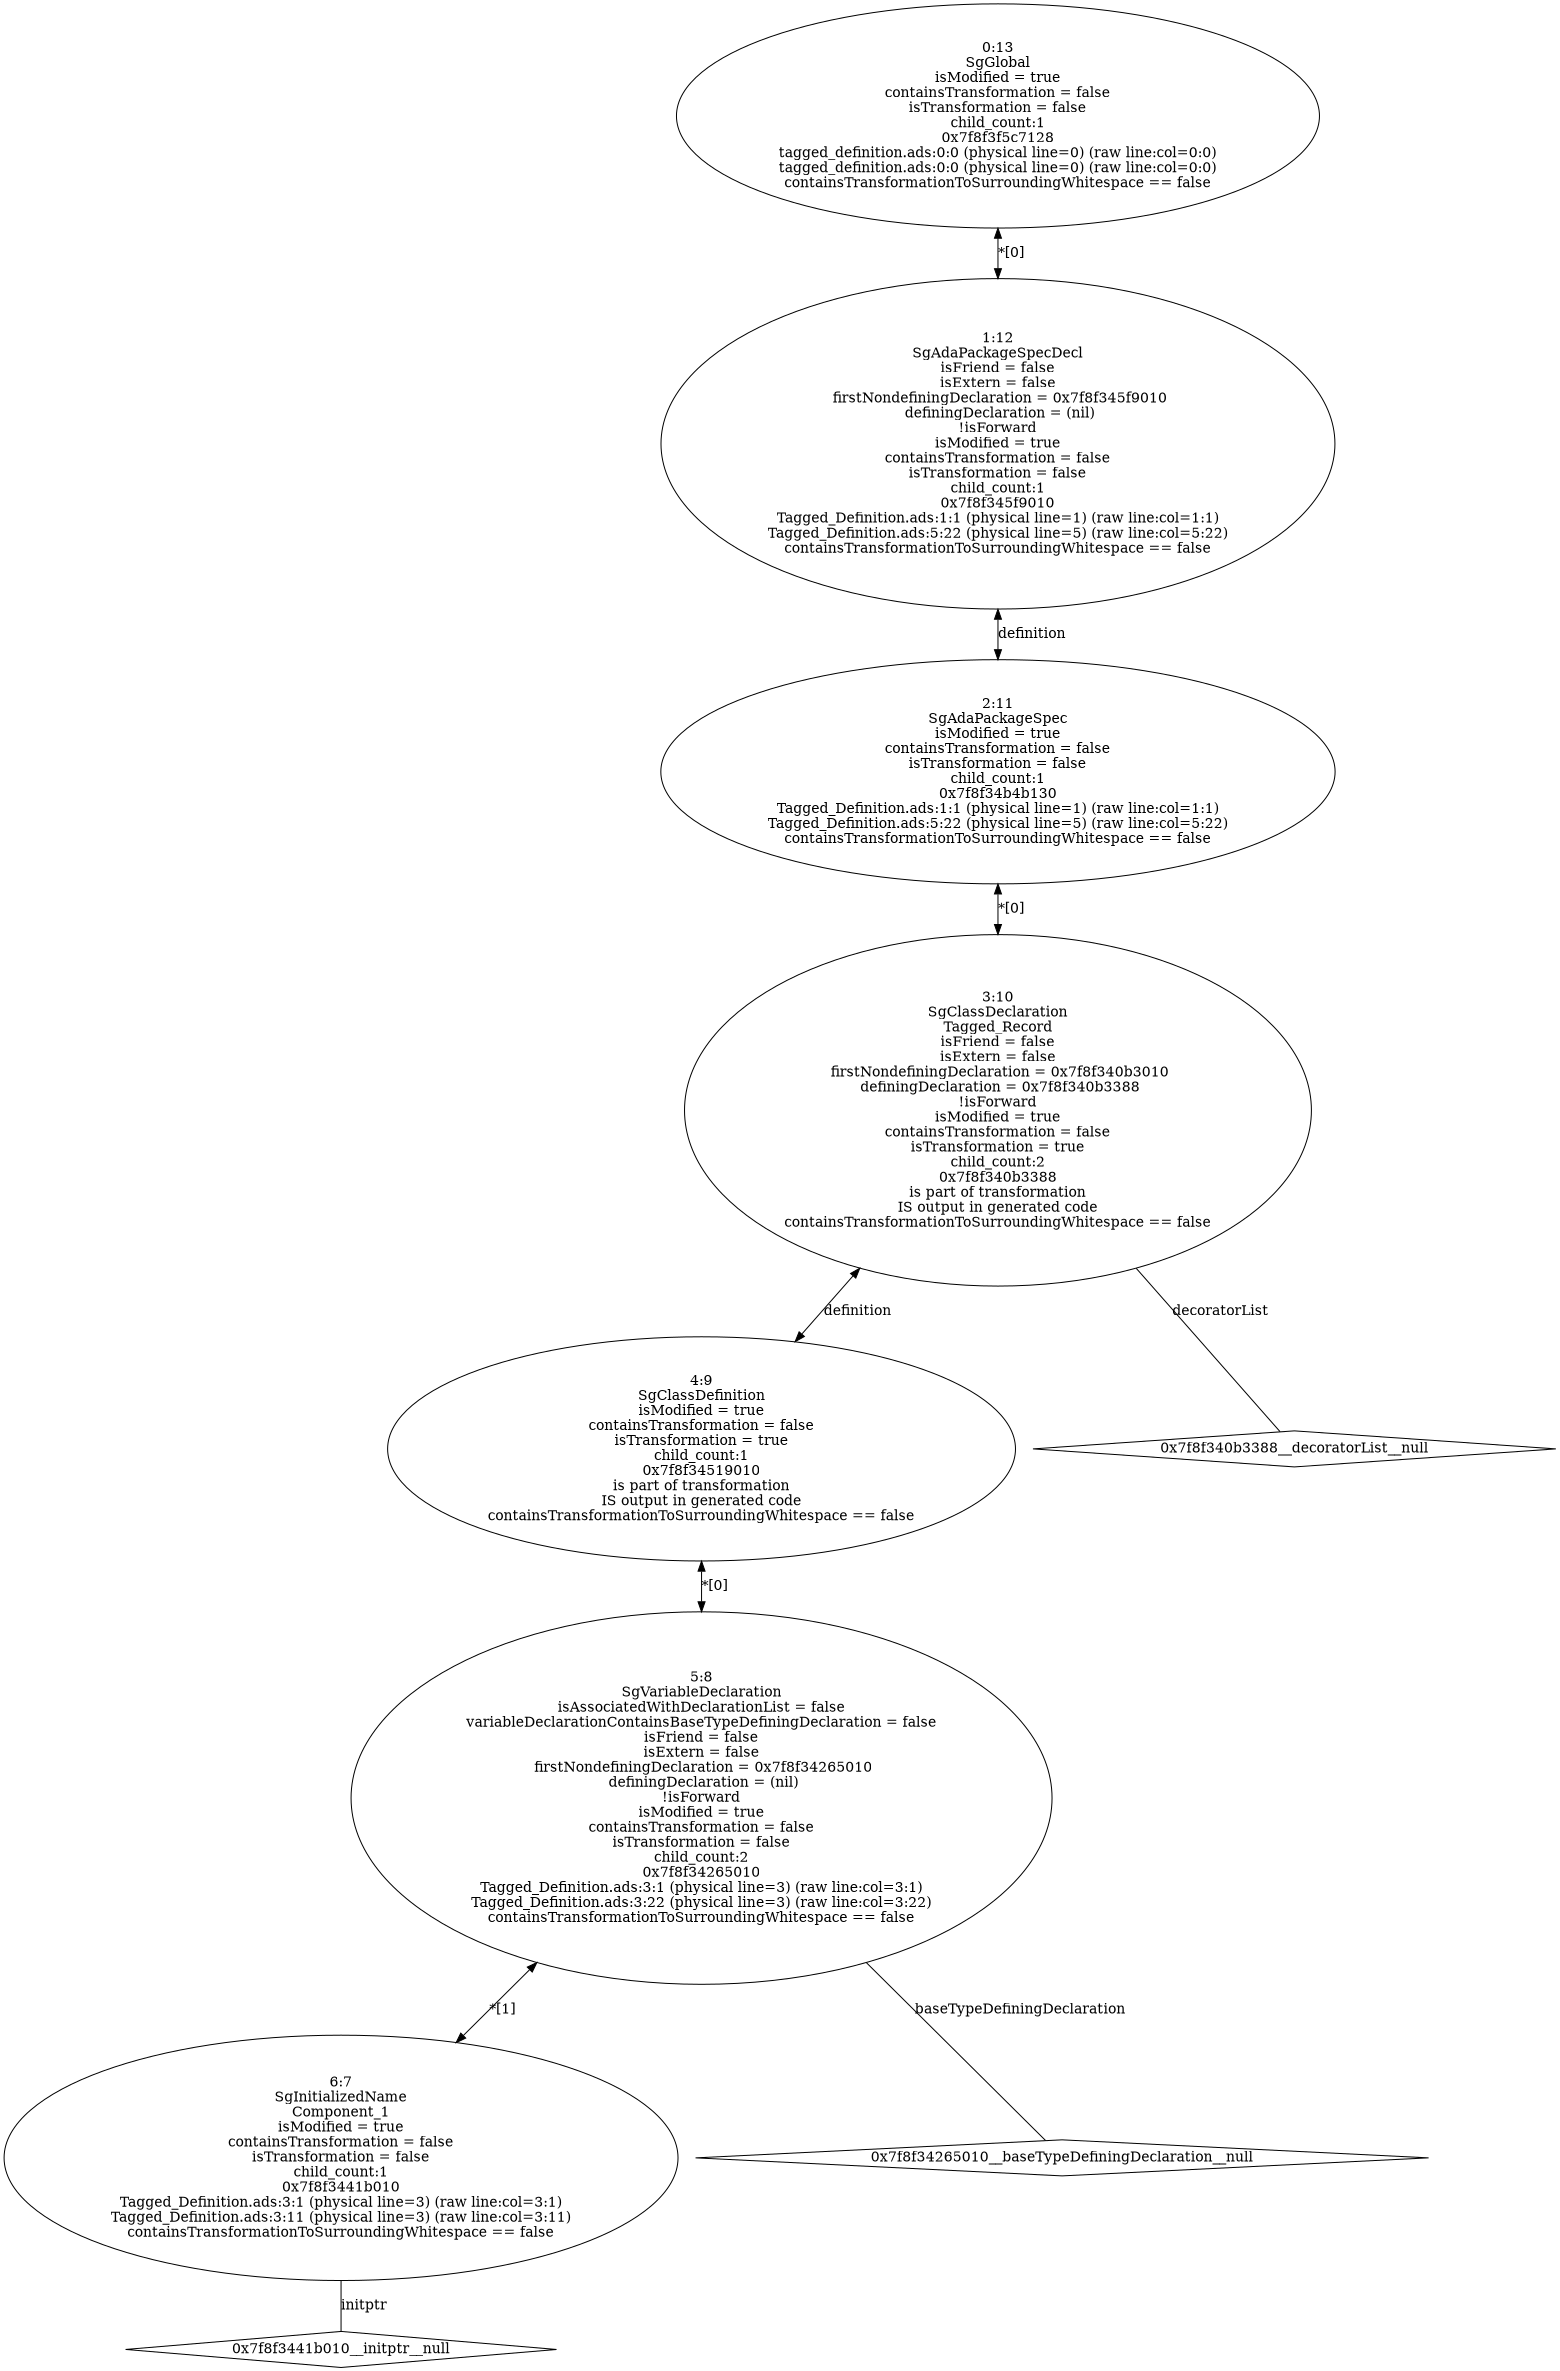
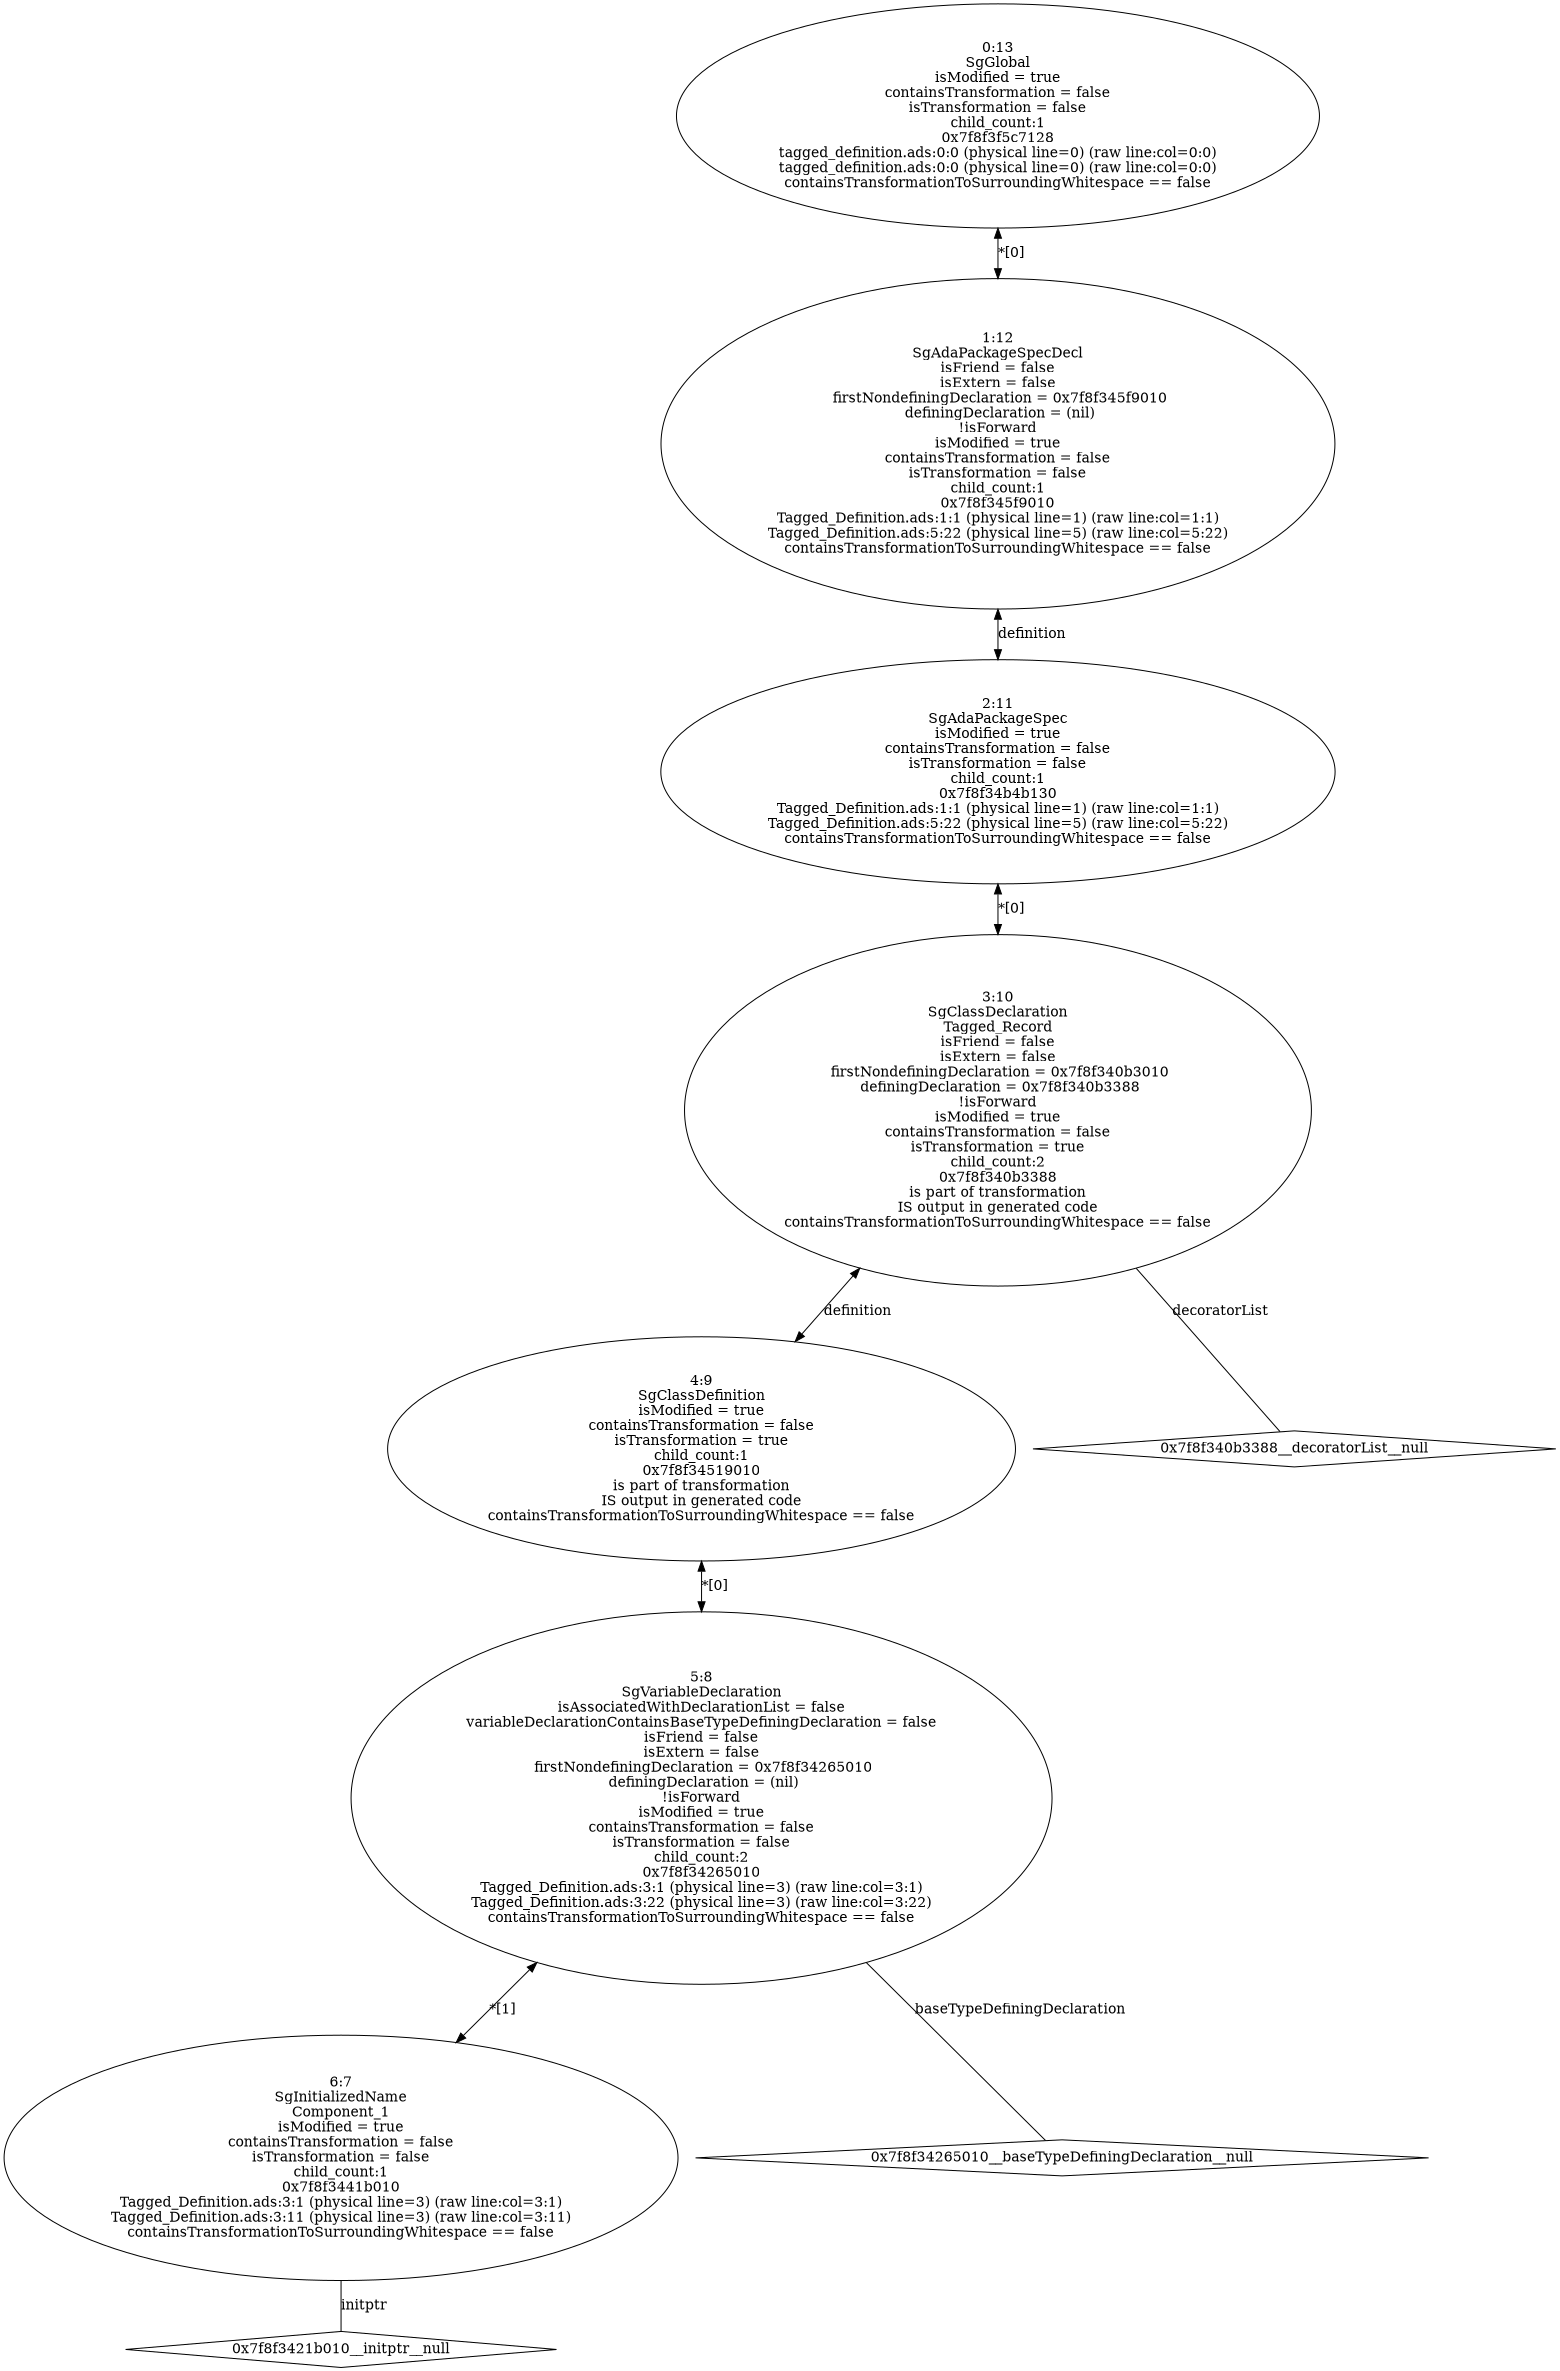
node "0x7f8f3441b010__initptr__null": label "0x7f8f3441b010__initptr__null" -> "0x7f8f3421b010__initptr__null"
